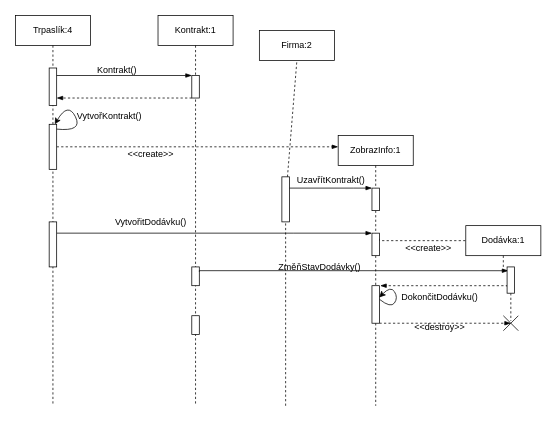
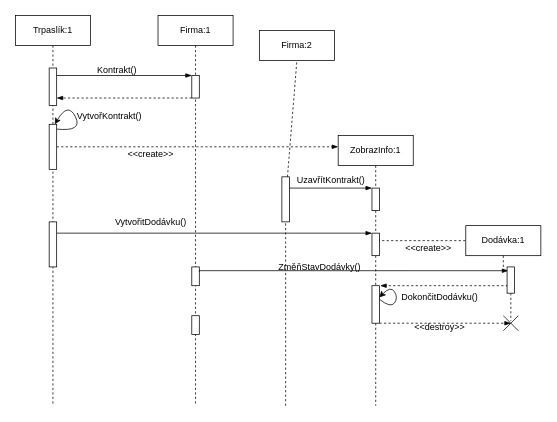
node "Trpaslík:4": label "Trpaslík:4" -> "Trpaslík:1"
node "Kontrakt:1": label "Kontrakt:1" -> "Firma:1"
